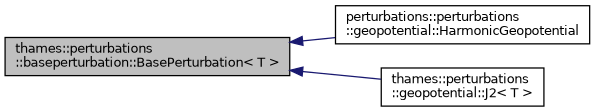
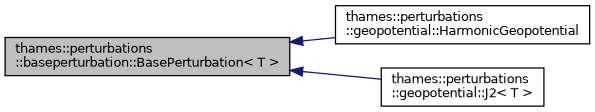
node "perturbations::perturbations ::geopotential::HarmonicGeopotential": label "perturbations::perturbations ::geopotential::HarmonicGeopotential" -> "thames::perturbations ::geopotential::HarmonicGeopotential"
